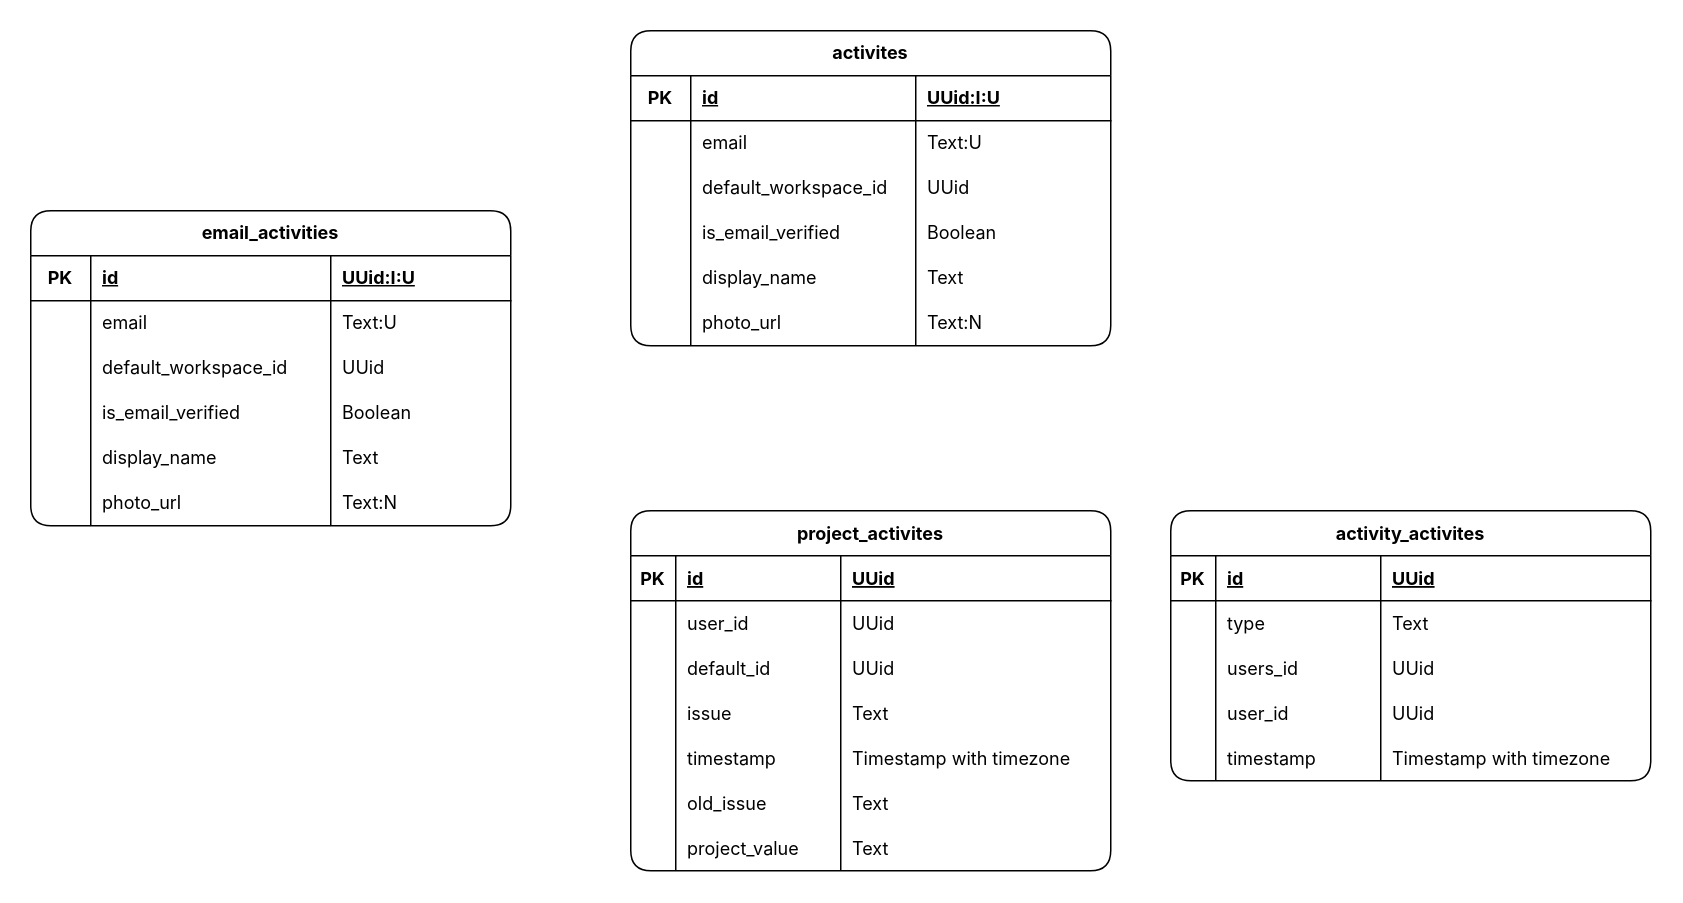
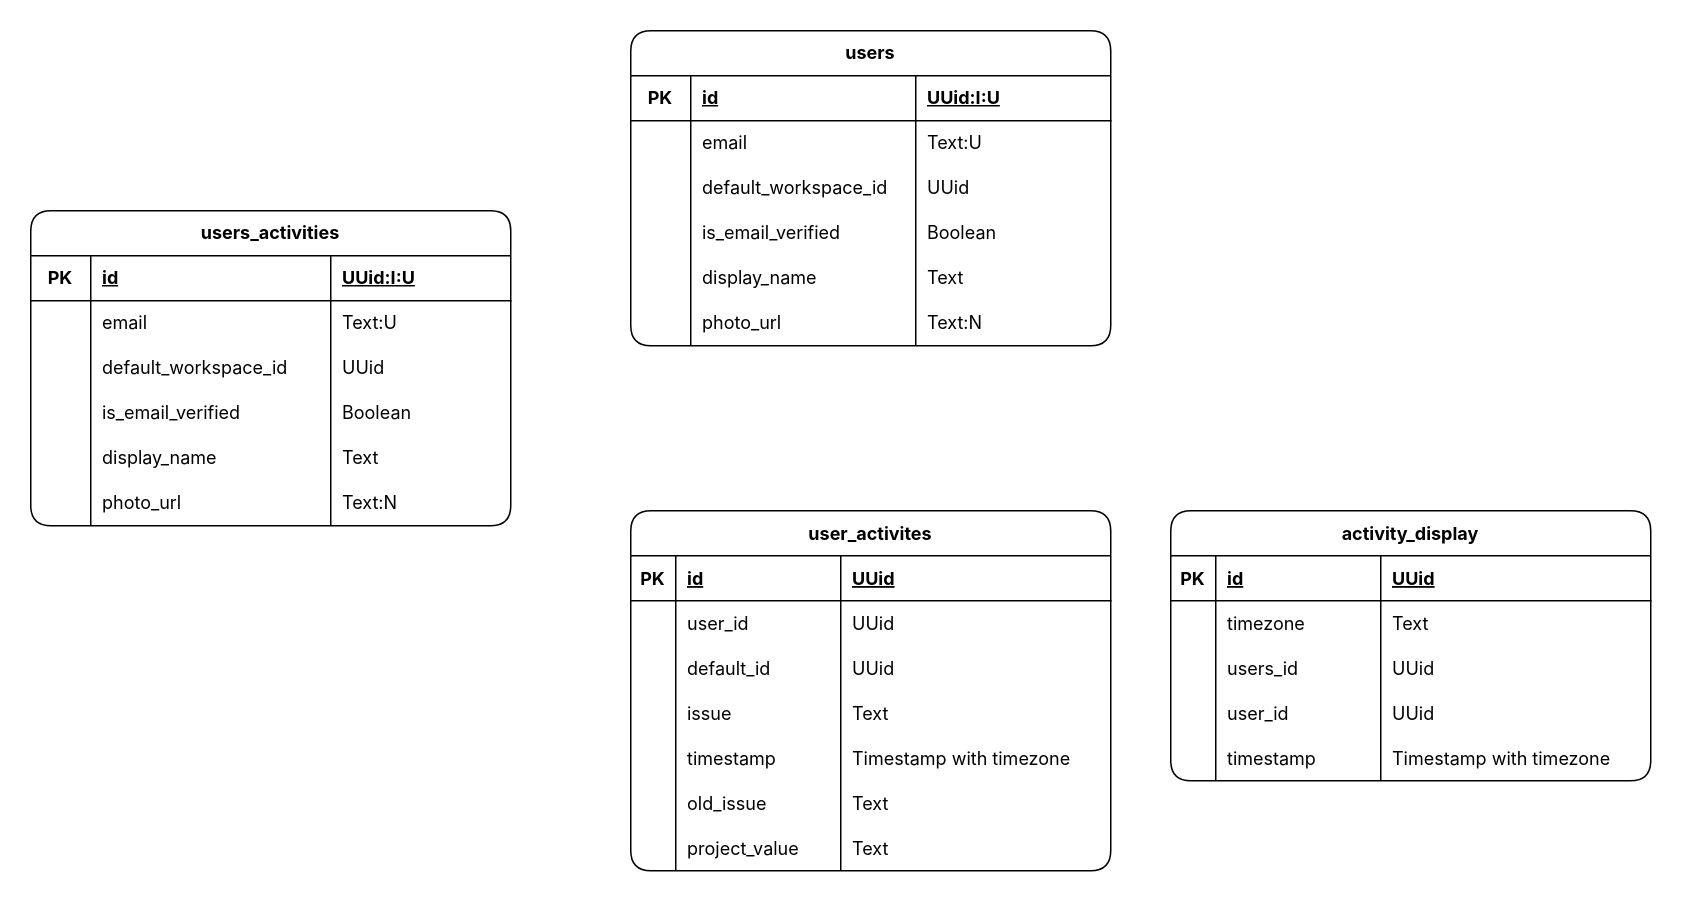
node "activites": label "activites" -> "users"
node "email_activities": label "email_activities" -> "users_activities"
node "project_activites": label "project_activites" -> "user_activites"
node "activity_activites": label "activity_activites" -> "activity_display"
node "type": label "type" -> "timezone"
